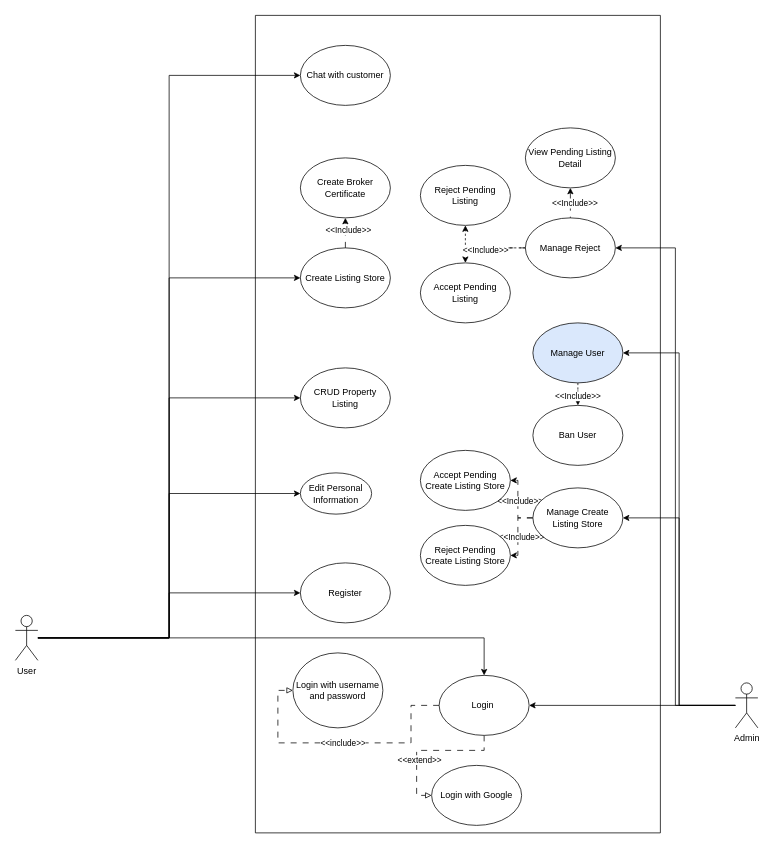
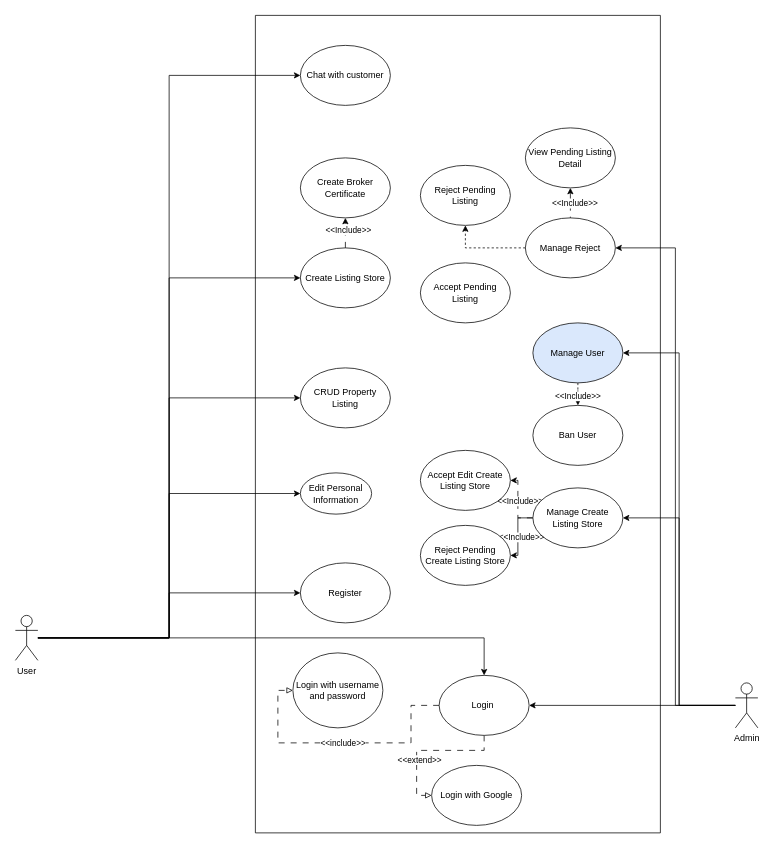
edge "Manage Reject" -> "Accept Pending Listing": removed, label "<<Include>>"
node "Accept Pending Create Listing Store": label "Accept Pending Create Listing Store" -> "Accept Edit Create Listing Store"
edge "Manage Create Listing Store" -> "Reject Pending Create Listing Store": style dashed -> solid
